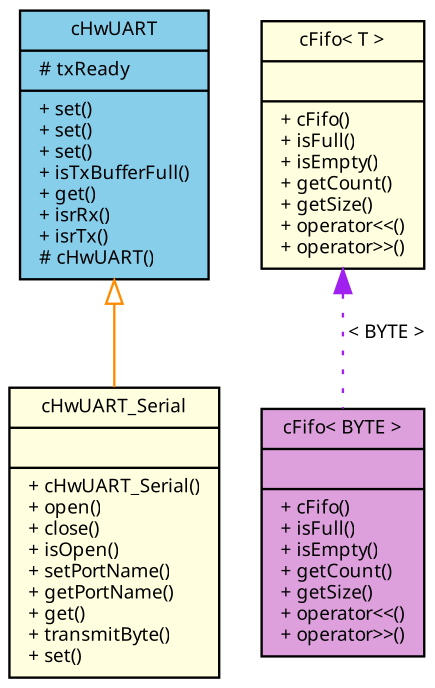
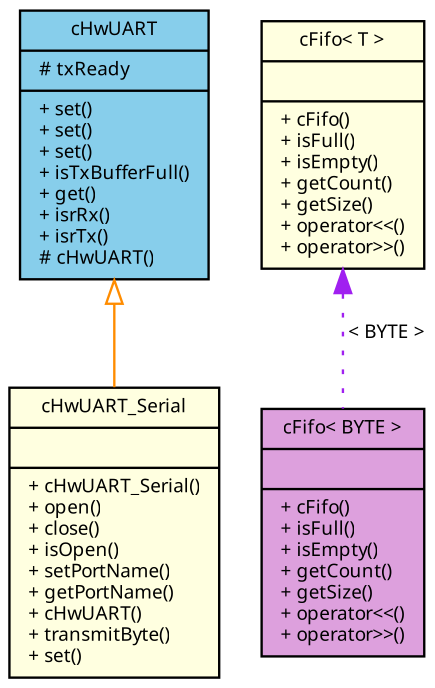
node "cHwUART_Serial": text "+ get()" -> "+ cHwUART()"
